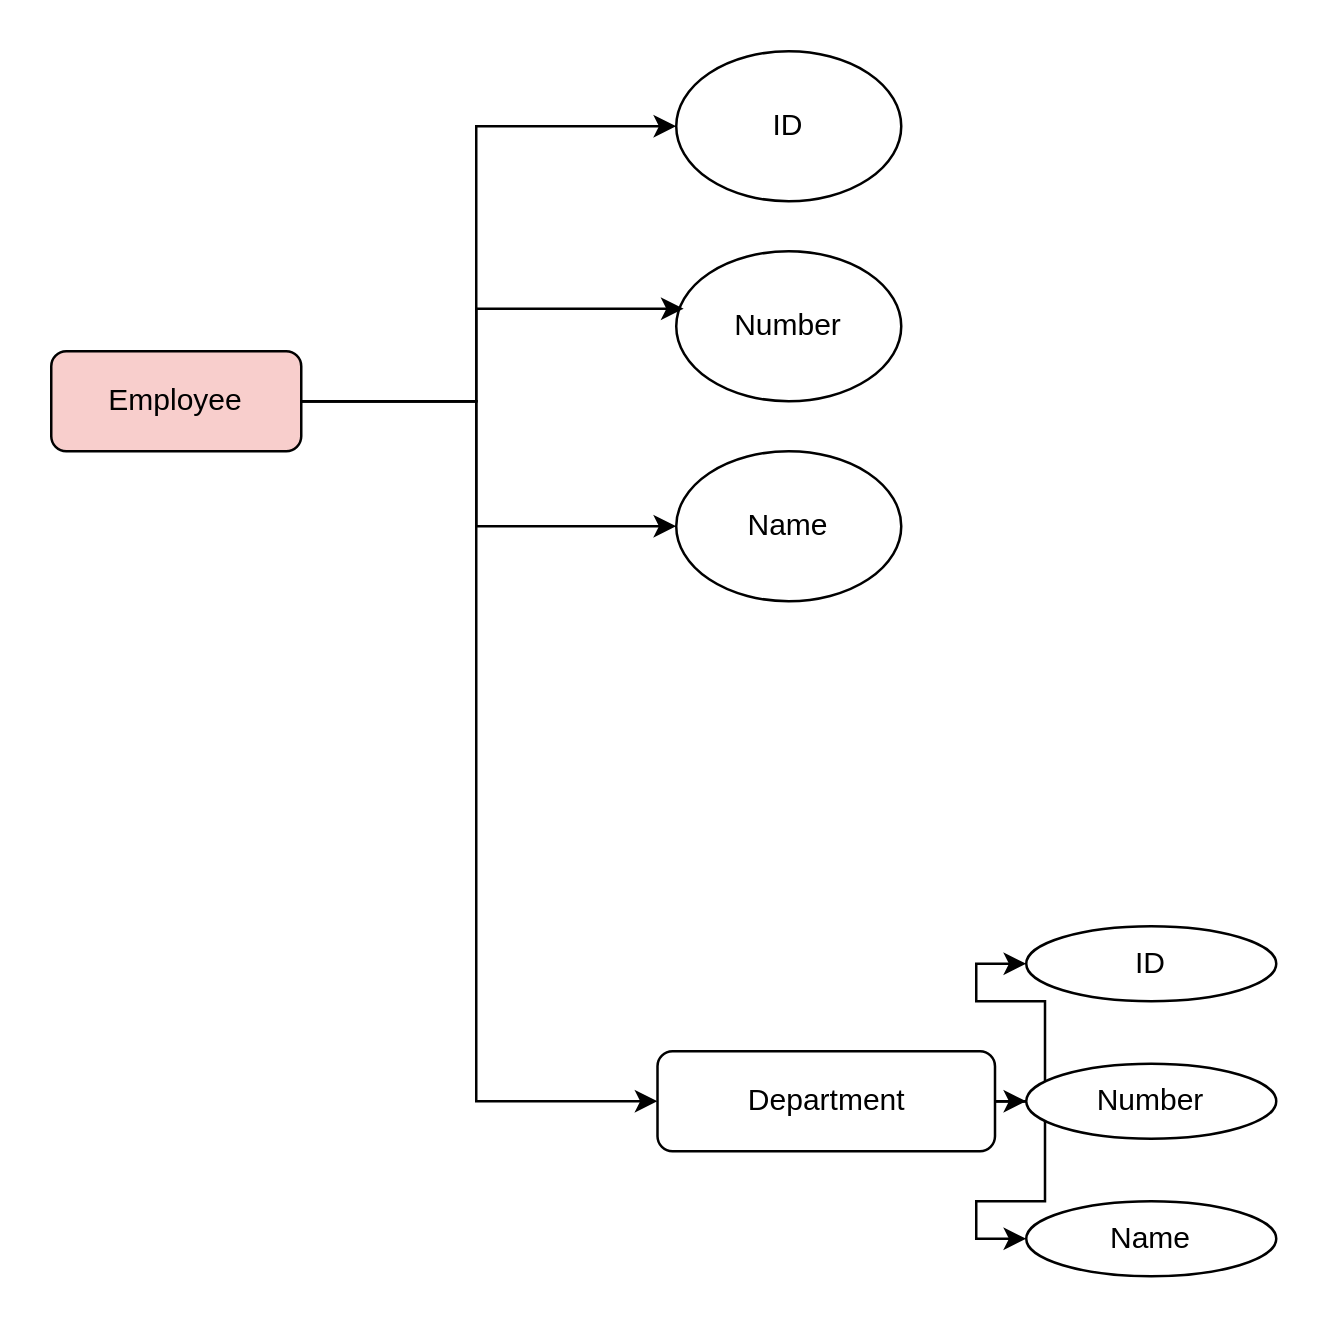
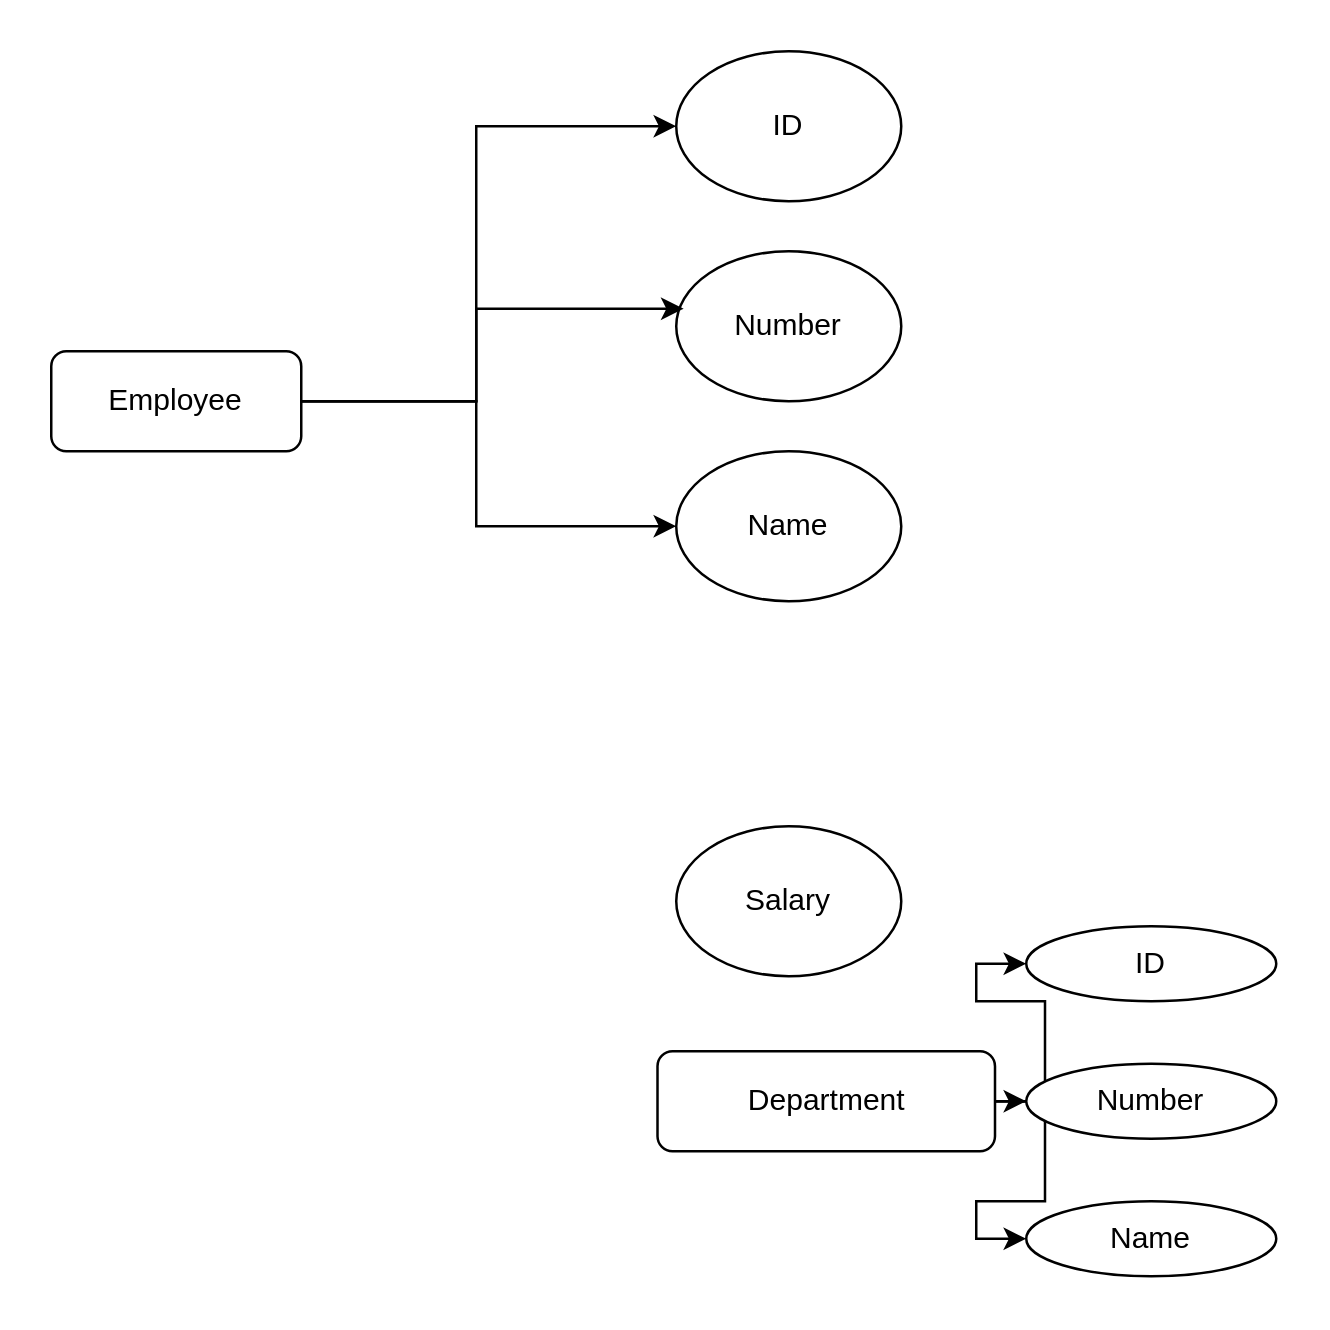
node "Employee": fillcolor #f8cecc -> #ffffff
edge "Employee" -> "Department": removed
node "Salary": added
